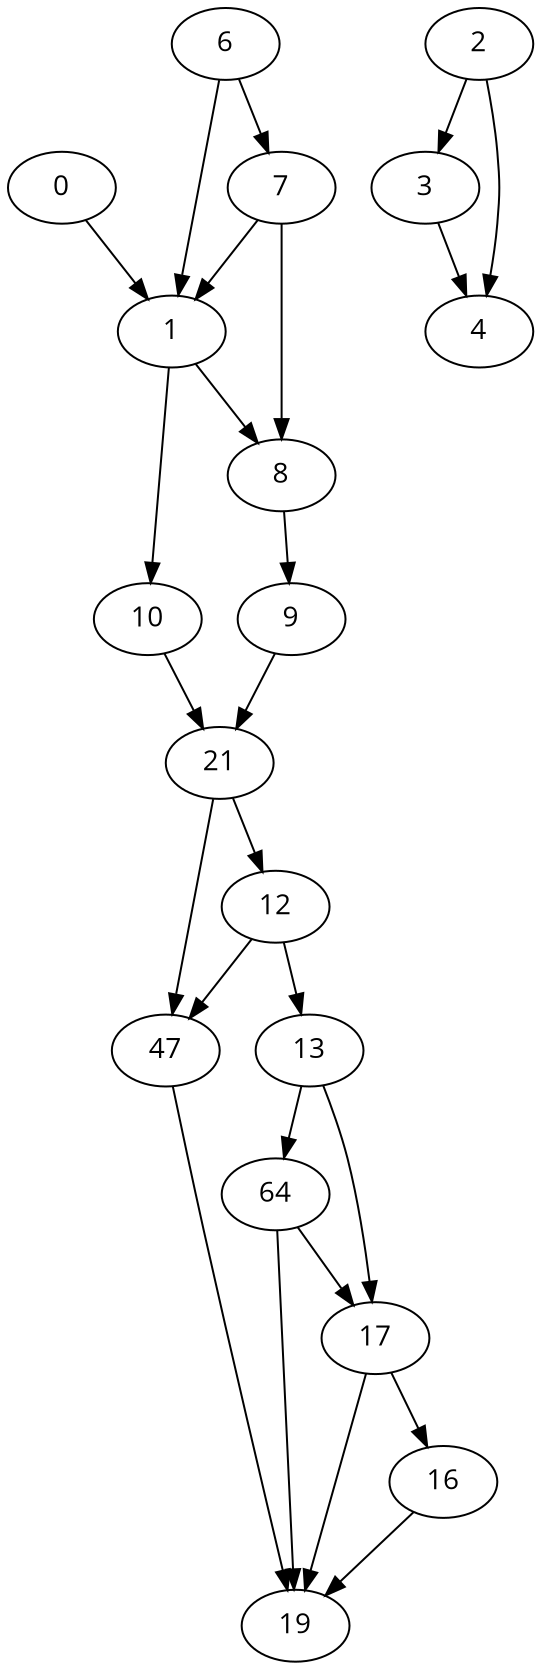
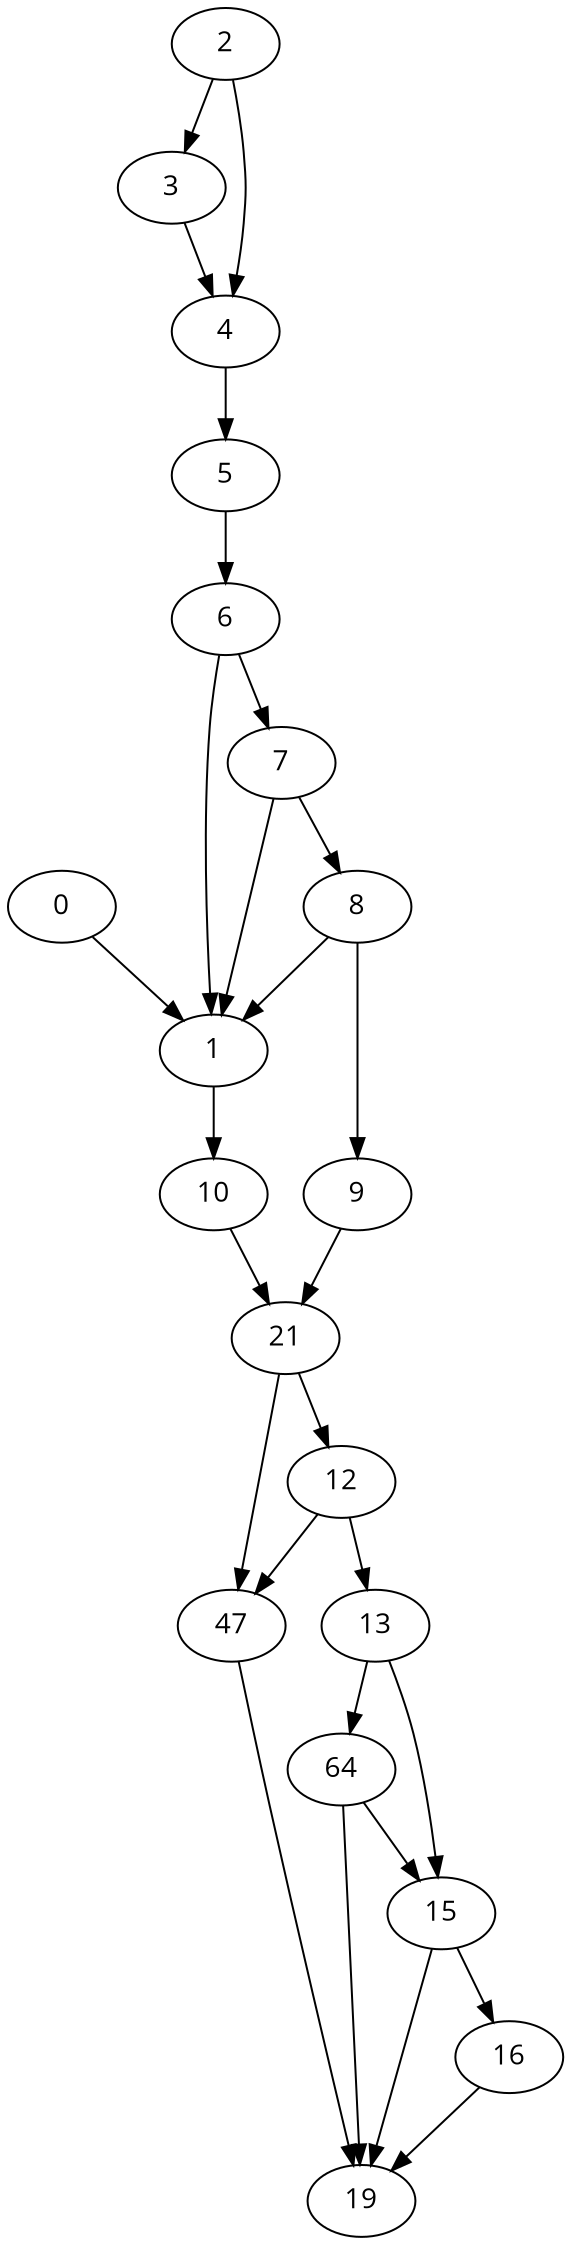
edge "1" -> "8": reversed
node "5": added
node "17": label "17" -> "15"
